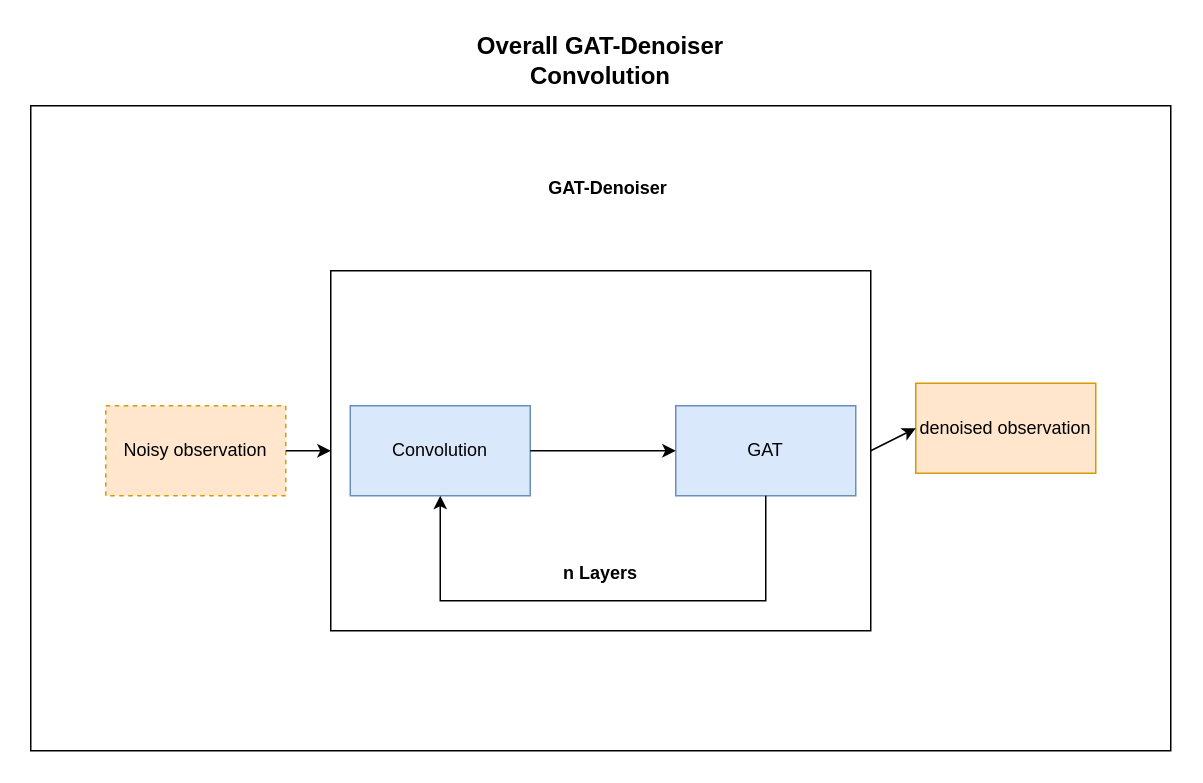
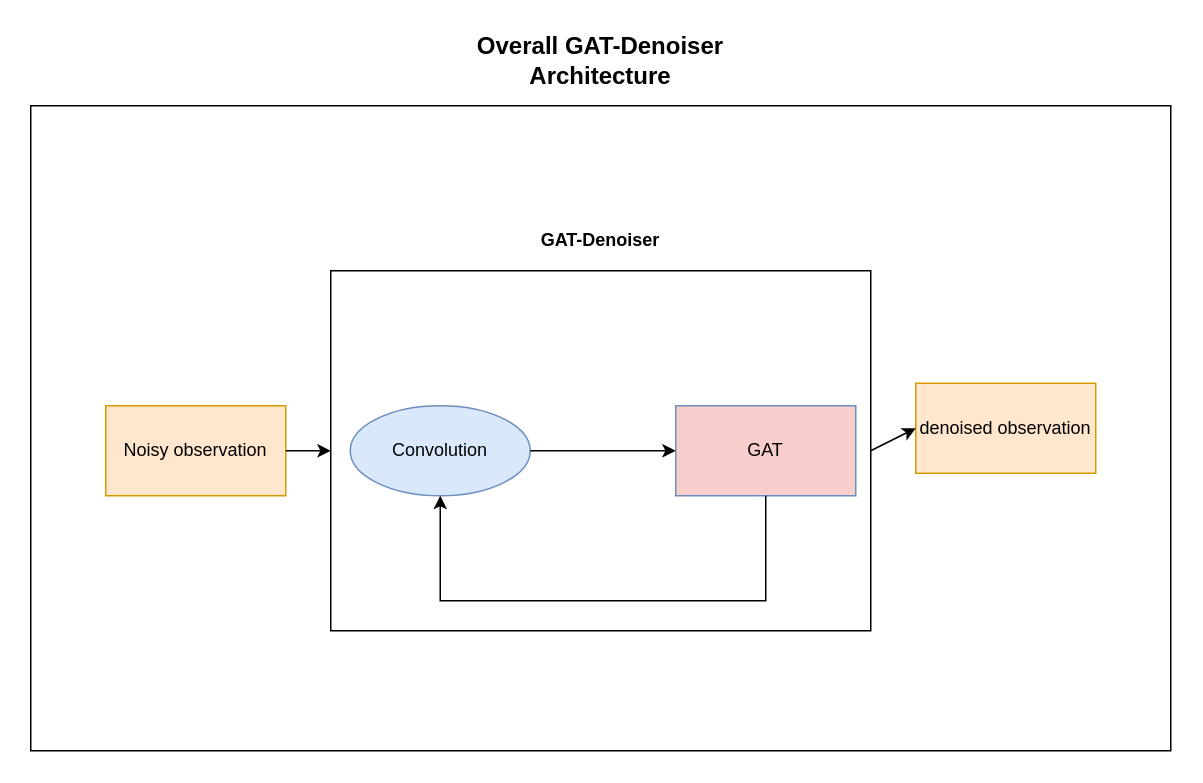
node "Overall GAT-Denoiser Convolution": label "Overall GAT-Denoiser Convolution" -> "Overall GAT-Denoiser Architecture"
node "GAT-Denoiser": moved (608, 188) -> (601, 241)
node "Noisy observation": style dashed -> solid
node "Convolution": shape rectangle -> ellipse
node "GAT": fillcolor #dae8fc -> #f8cecc
node "n Layers": removed
